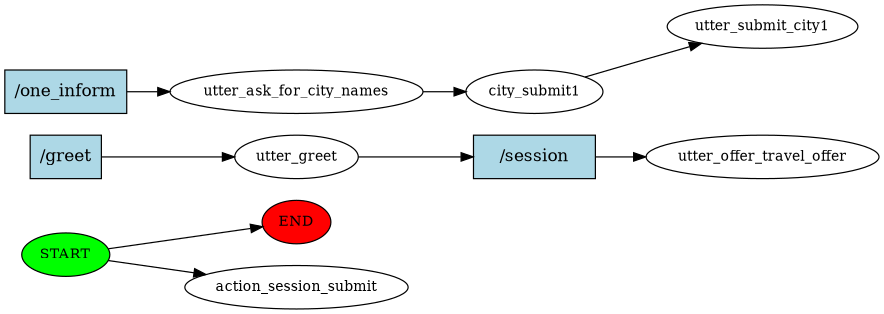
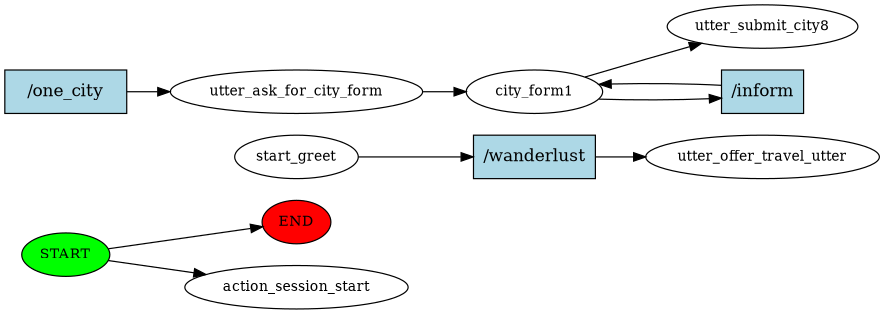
node "utter_submit_city1": label "utter_submit_city1" -> "utter_submit_city8"
node "/one_inform": label "/one_inform" -> "/one_city"
node "utter_ask_for_city_names": label "utter_ask_for_city_names" -> "utter_ask_for_city_form"
node "city_submit1": label "city_submit1" -> "city_form1"
node "/inform": added
node "/greet": removed
node "utter_greet": label "utter_greet" -> "start_greet"
node "/session": label "/session" -> "/wanderlust"
node "utter_offer_travel_offer": label "utter_offer_travel_offer" -> "utter_offer_travel_utter"
node "action_session_submit": label "action_session_submit" -> "action_session_start"
